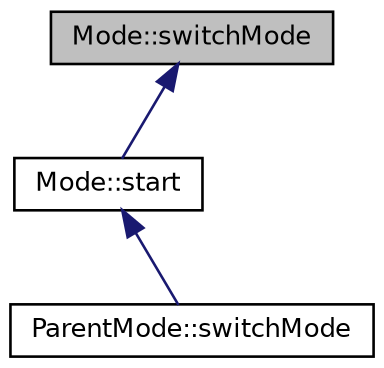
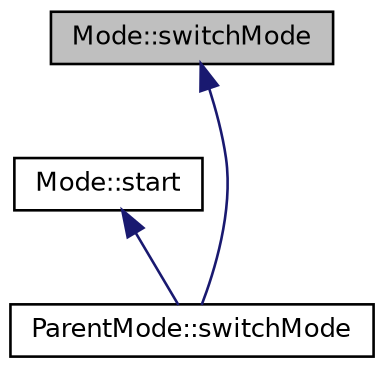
edge "Mode::start" -> "Mode::switchMode": now "ParentMode::switchMode" -> "Mode::switchMode"
